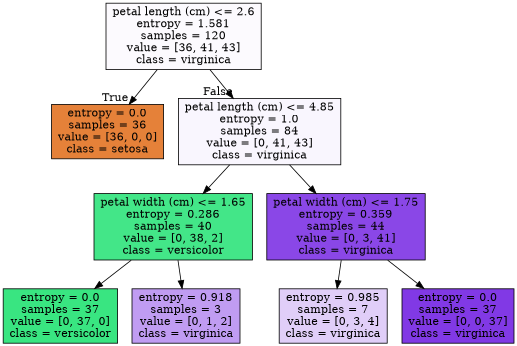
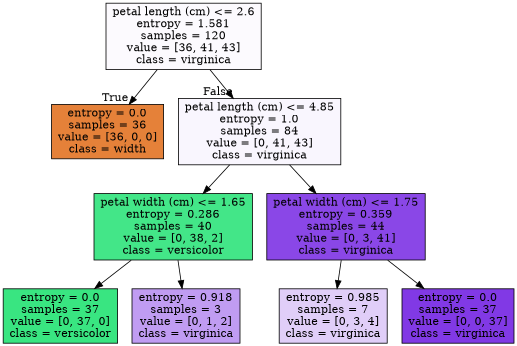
node "entropy = 0.0 samples = 36 value = [36, 0, 0] class = setosa": label "entropy = 0.0 samples = 36 value = [36, 0, 0] class = setosa" -> "entropy = 0.0 samples = 36 value = [36, 0, 0] class = width"
